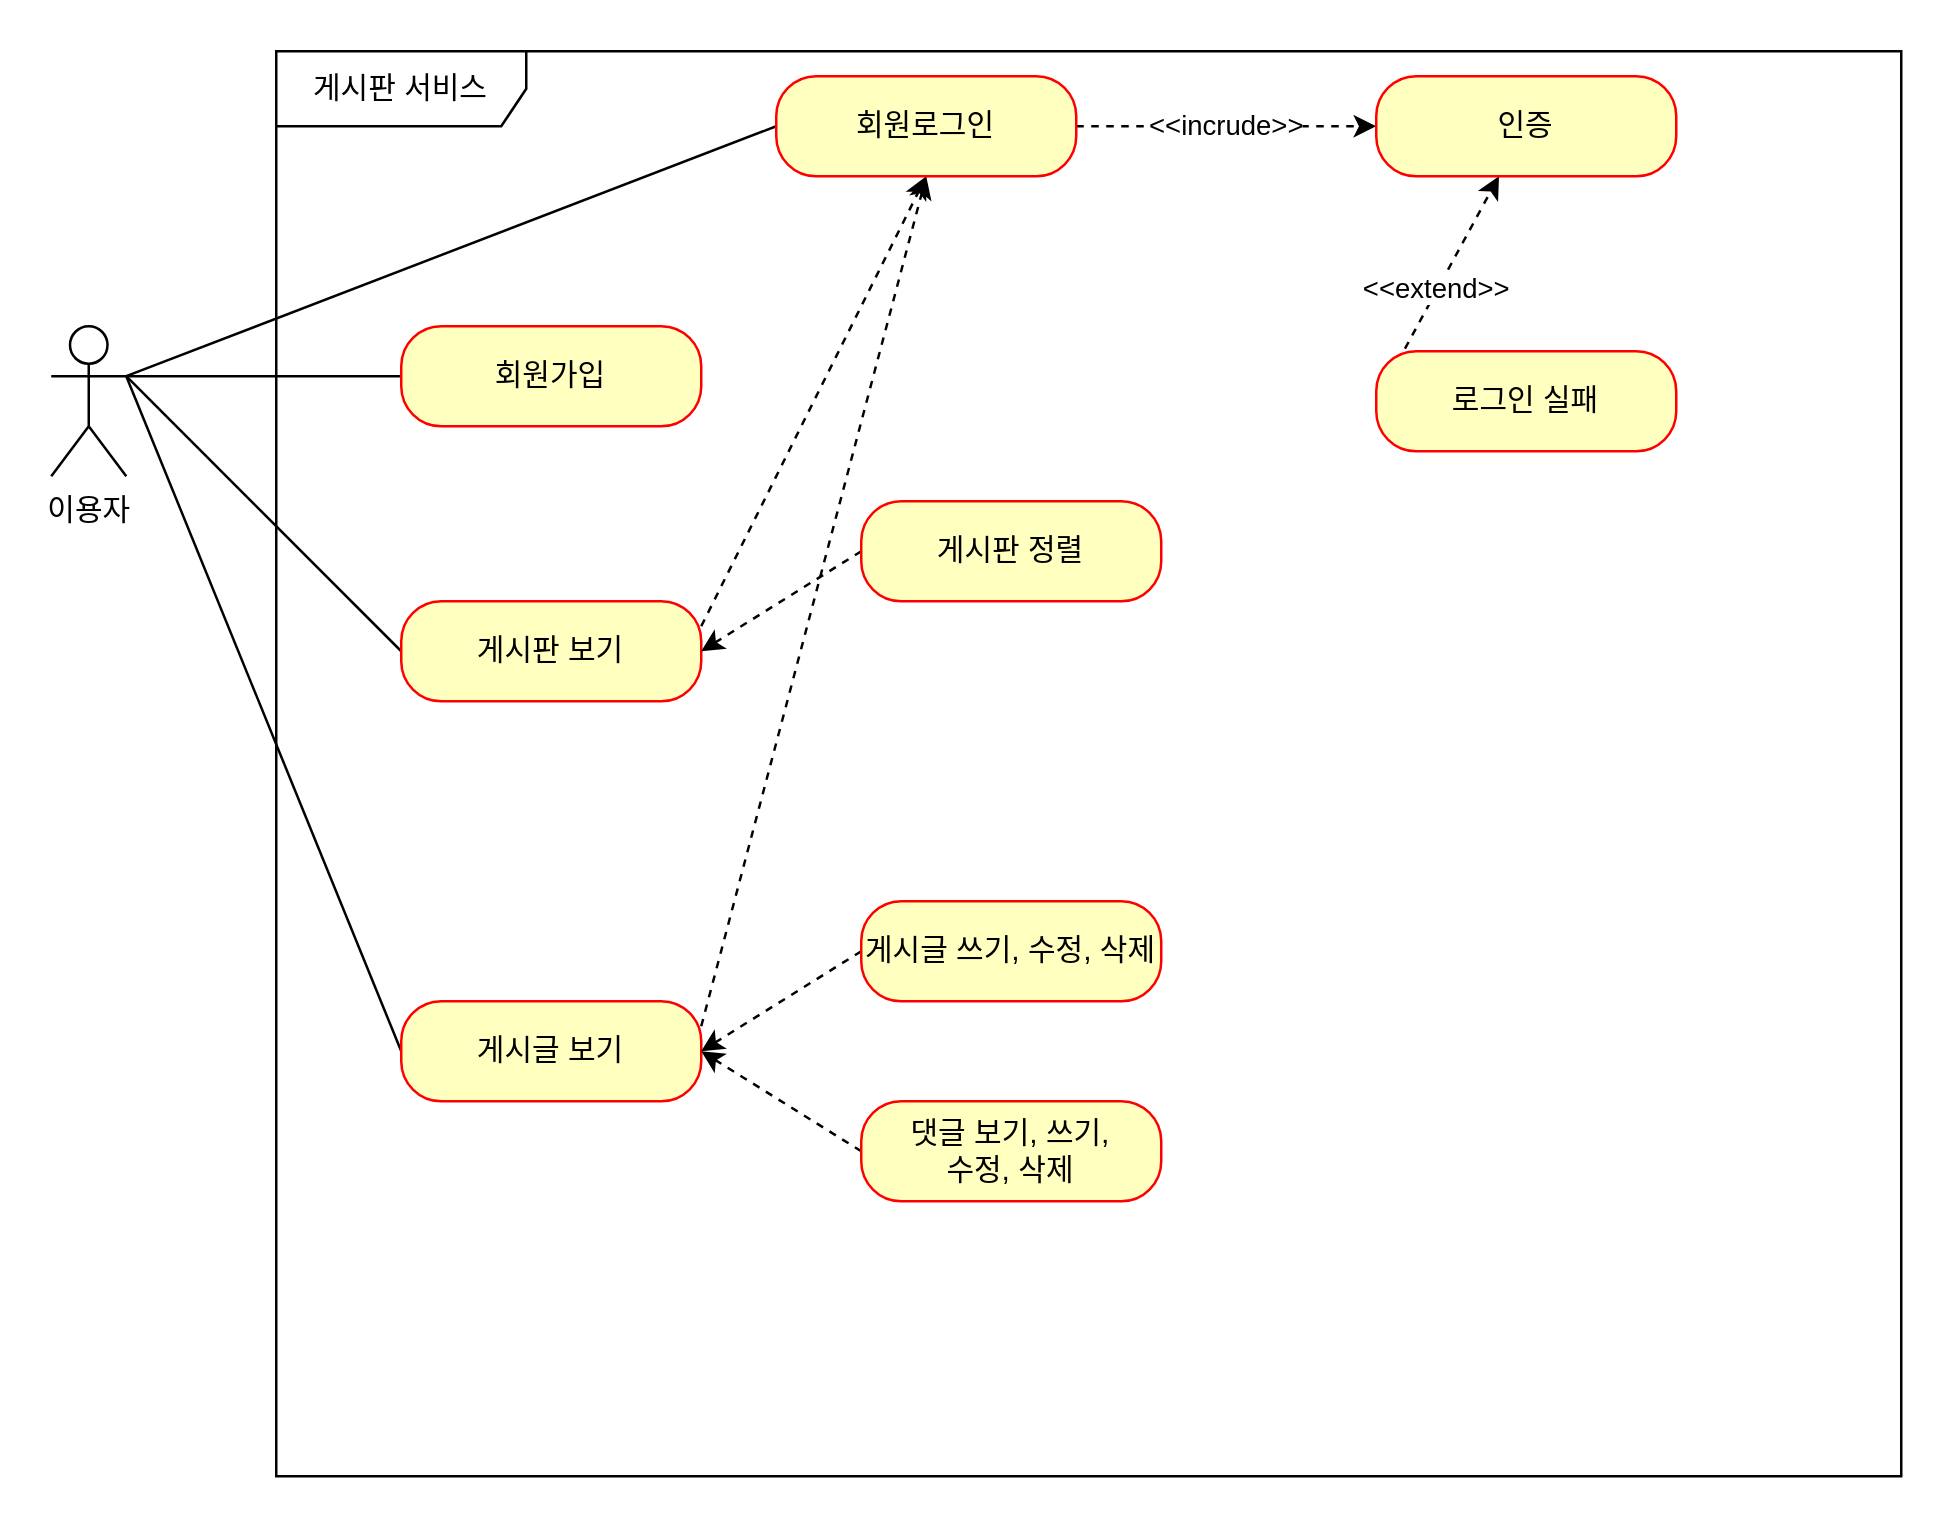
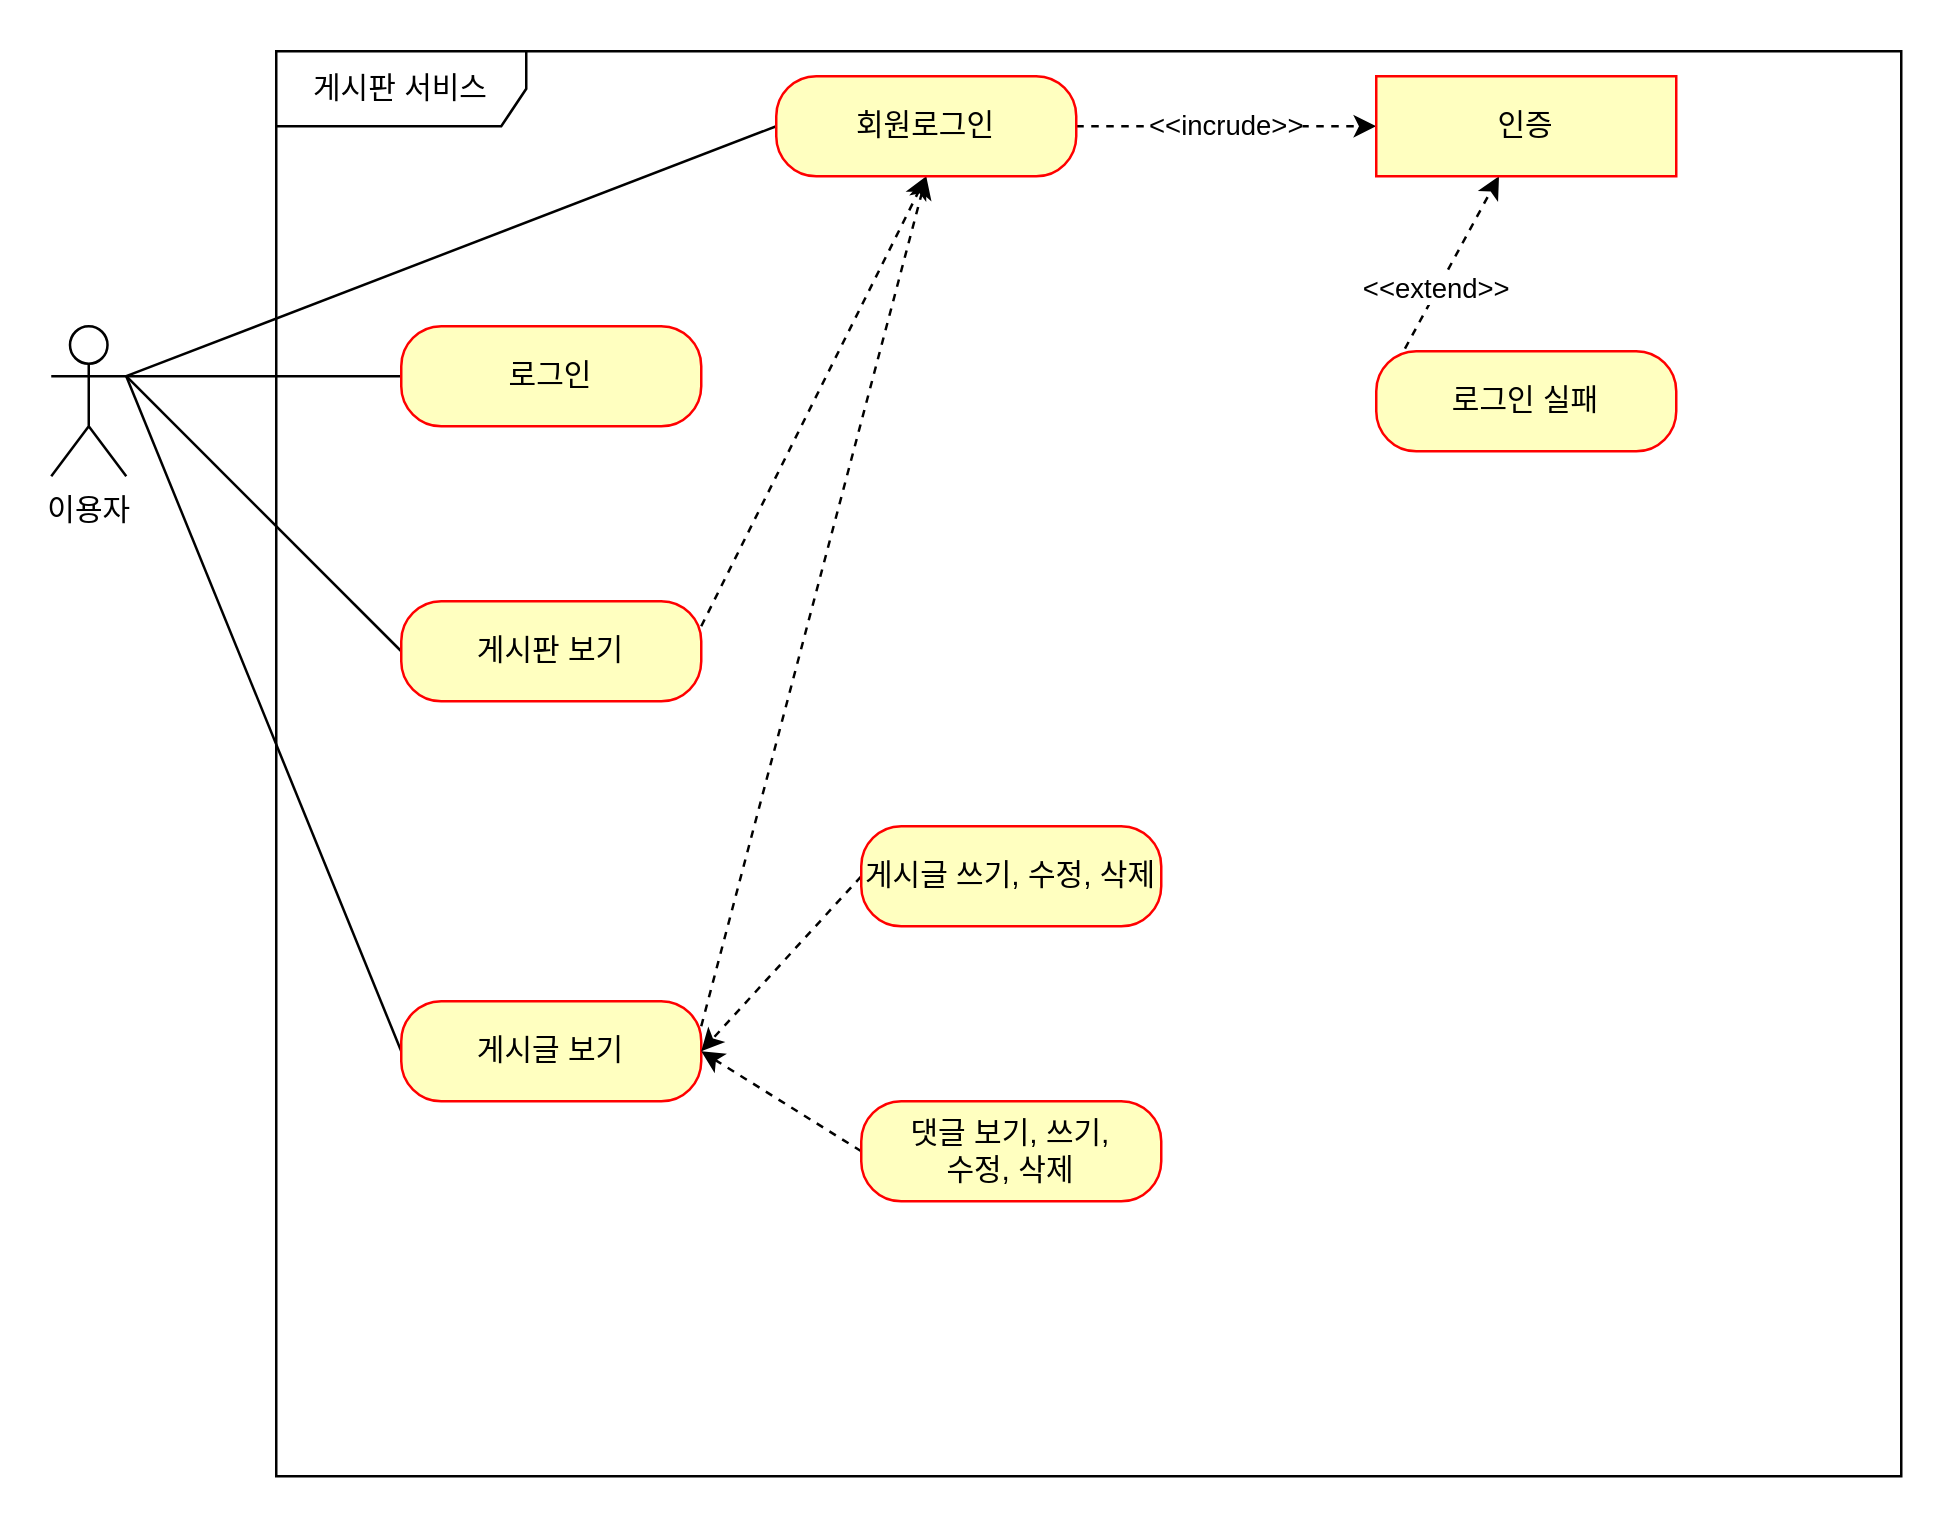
node "인증": shape rounded rectangle -> rectangle
node "회원가입": label "회원가입" -> "로그인"
node "게시판 정렬": removed
edge "게시판 정렬" -> "게시판 보기": removed
node "게시글 쓰기, 수정, 삭제": moved (1011, 951) -> (1011, 876)
